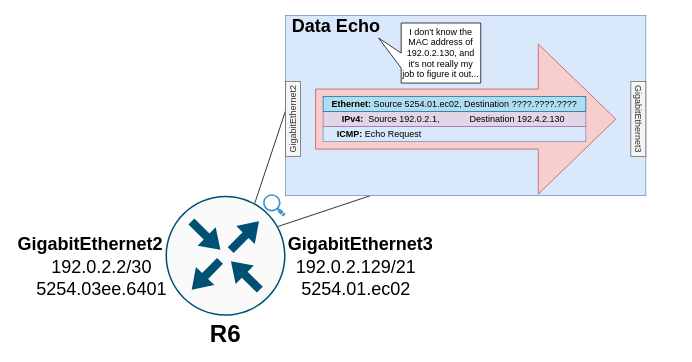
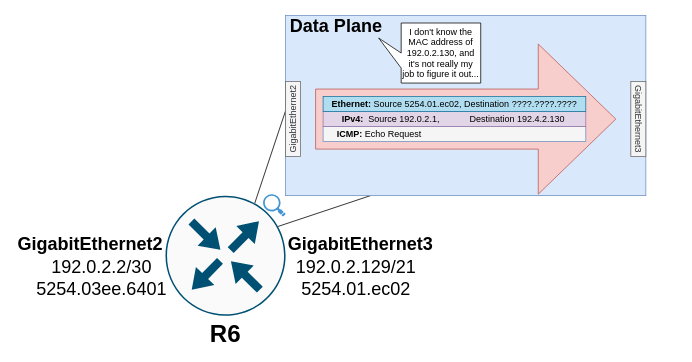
node "Data Echo": label "Data Echo" -> "Data Plane"
node "ICMP: Echo Request": fillcolor #dae8fc -> #f5f5f5
